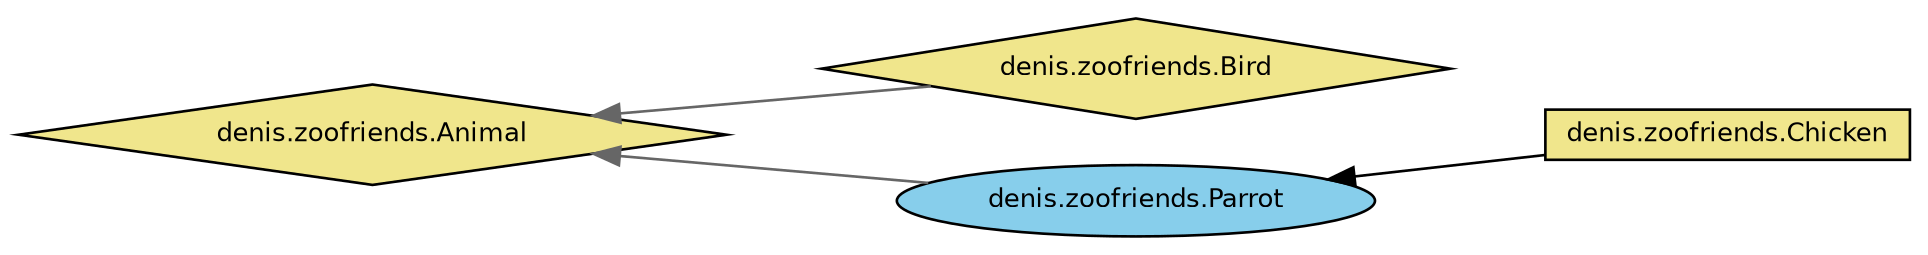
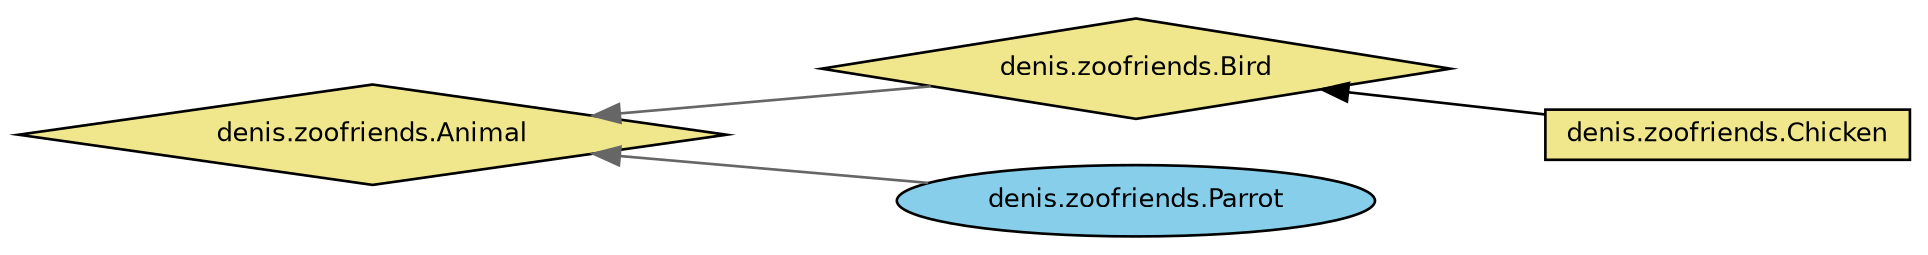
edge "denis.zoofriends.Chicken" -> "denis.zoofriends.Parrot": now "denis.zoofriends.Chicken" -> "denis.zoofriends.Bird"
